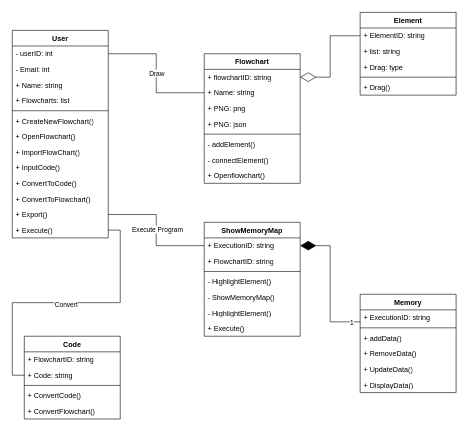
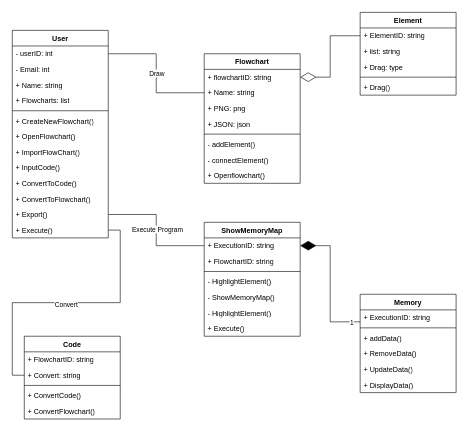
node "+ PNG: json": label "+ PNG: json" -> "+ JSON: json"
node "+ Code: string": label "+ Code: string" -> "+ Convert: string"
